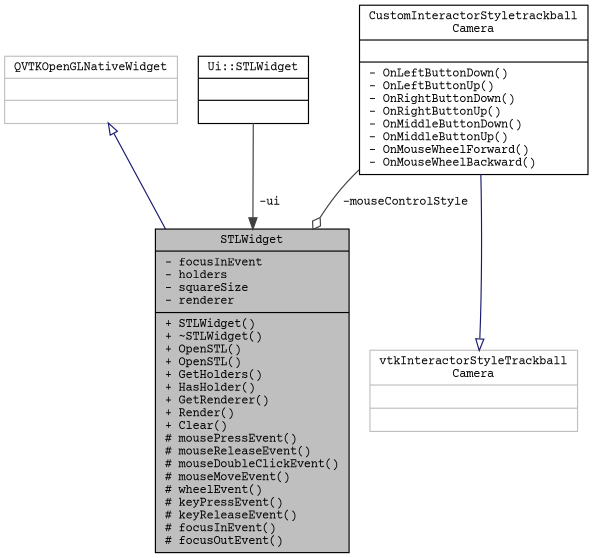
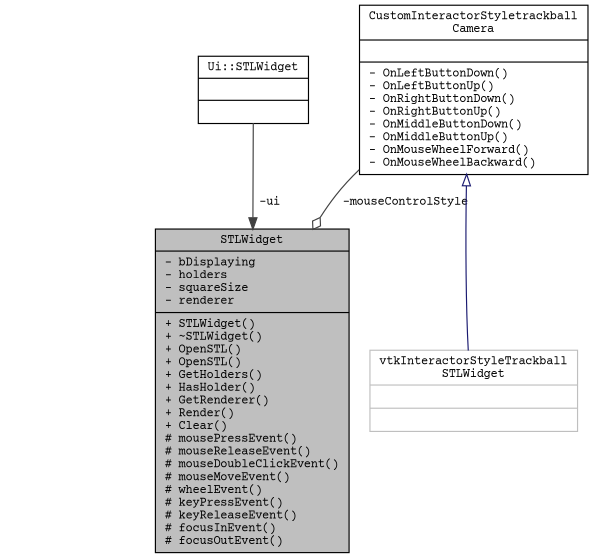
node "QVTKOpenGLNativeWidget": removed
edge "CustomInteractorStyletrackball" -> "vtkInteractorStyleTrackball": reversed
node "STLWidget": text "- focusInEvent" -> "- bDisplaying"
node "vtkInteractorStyleTrackball": text "Camera" -> "STLWidget"
